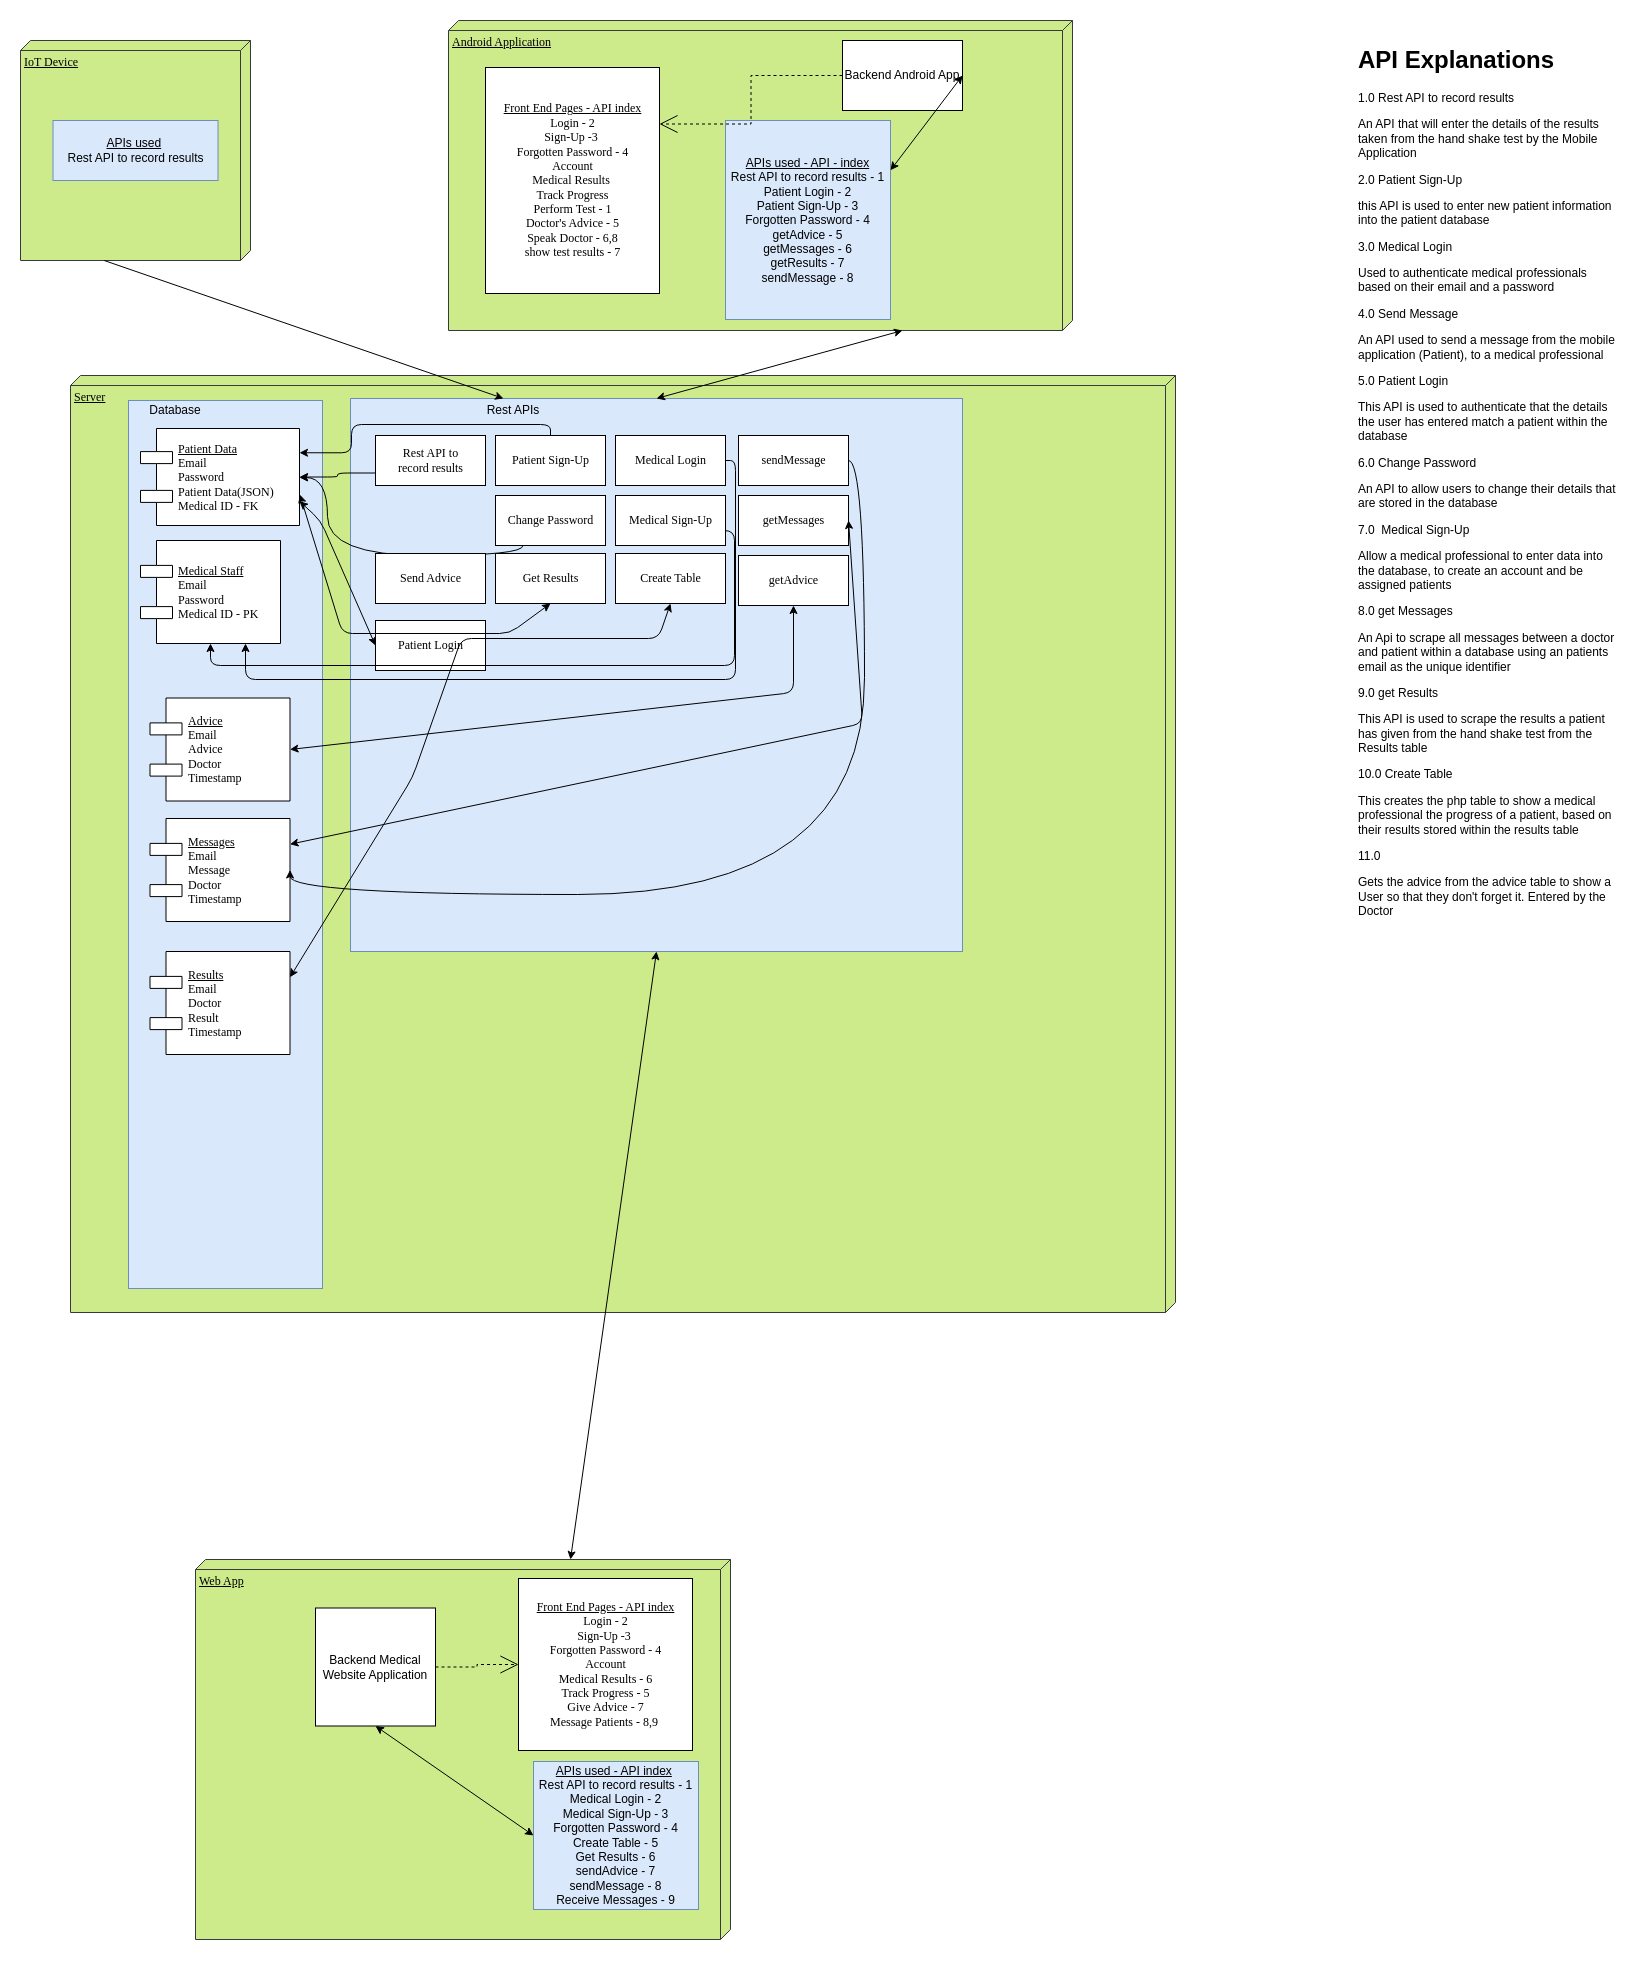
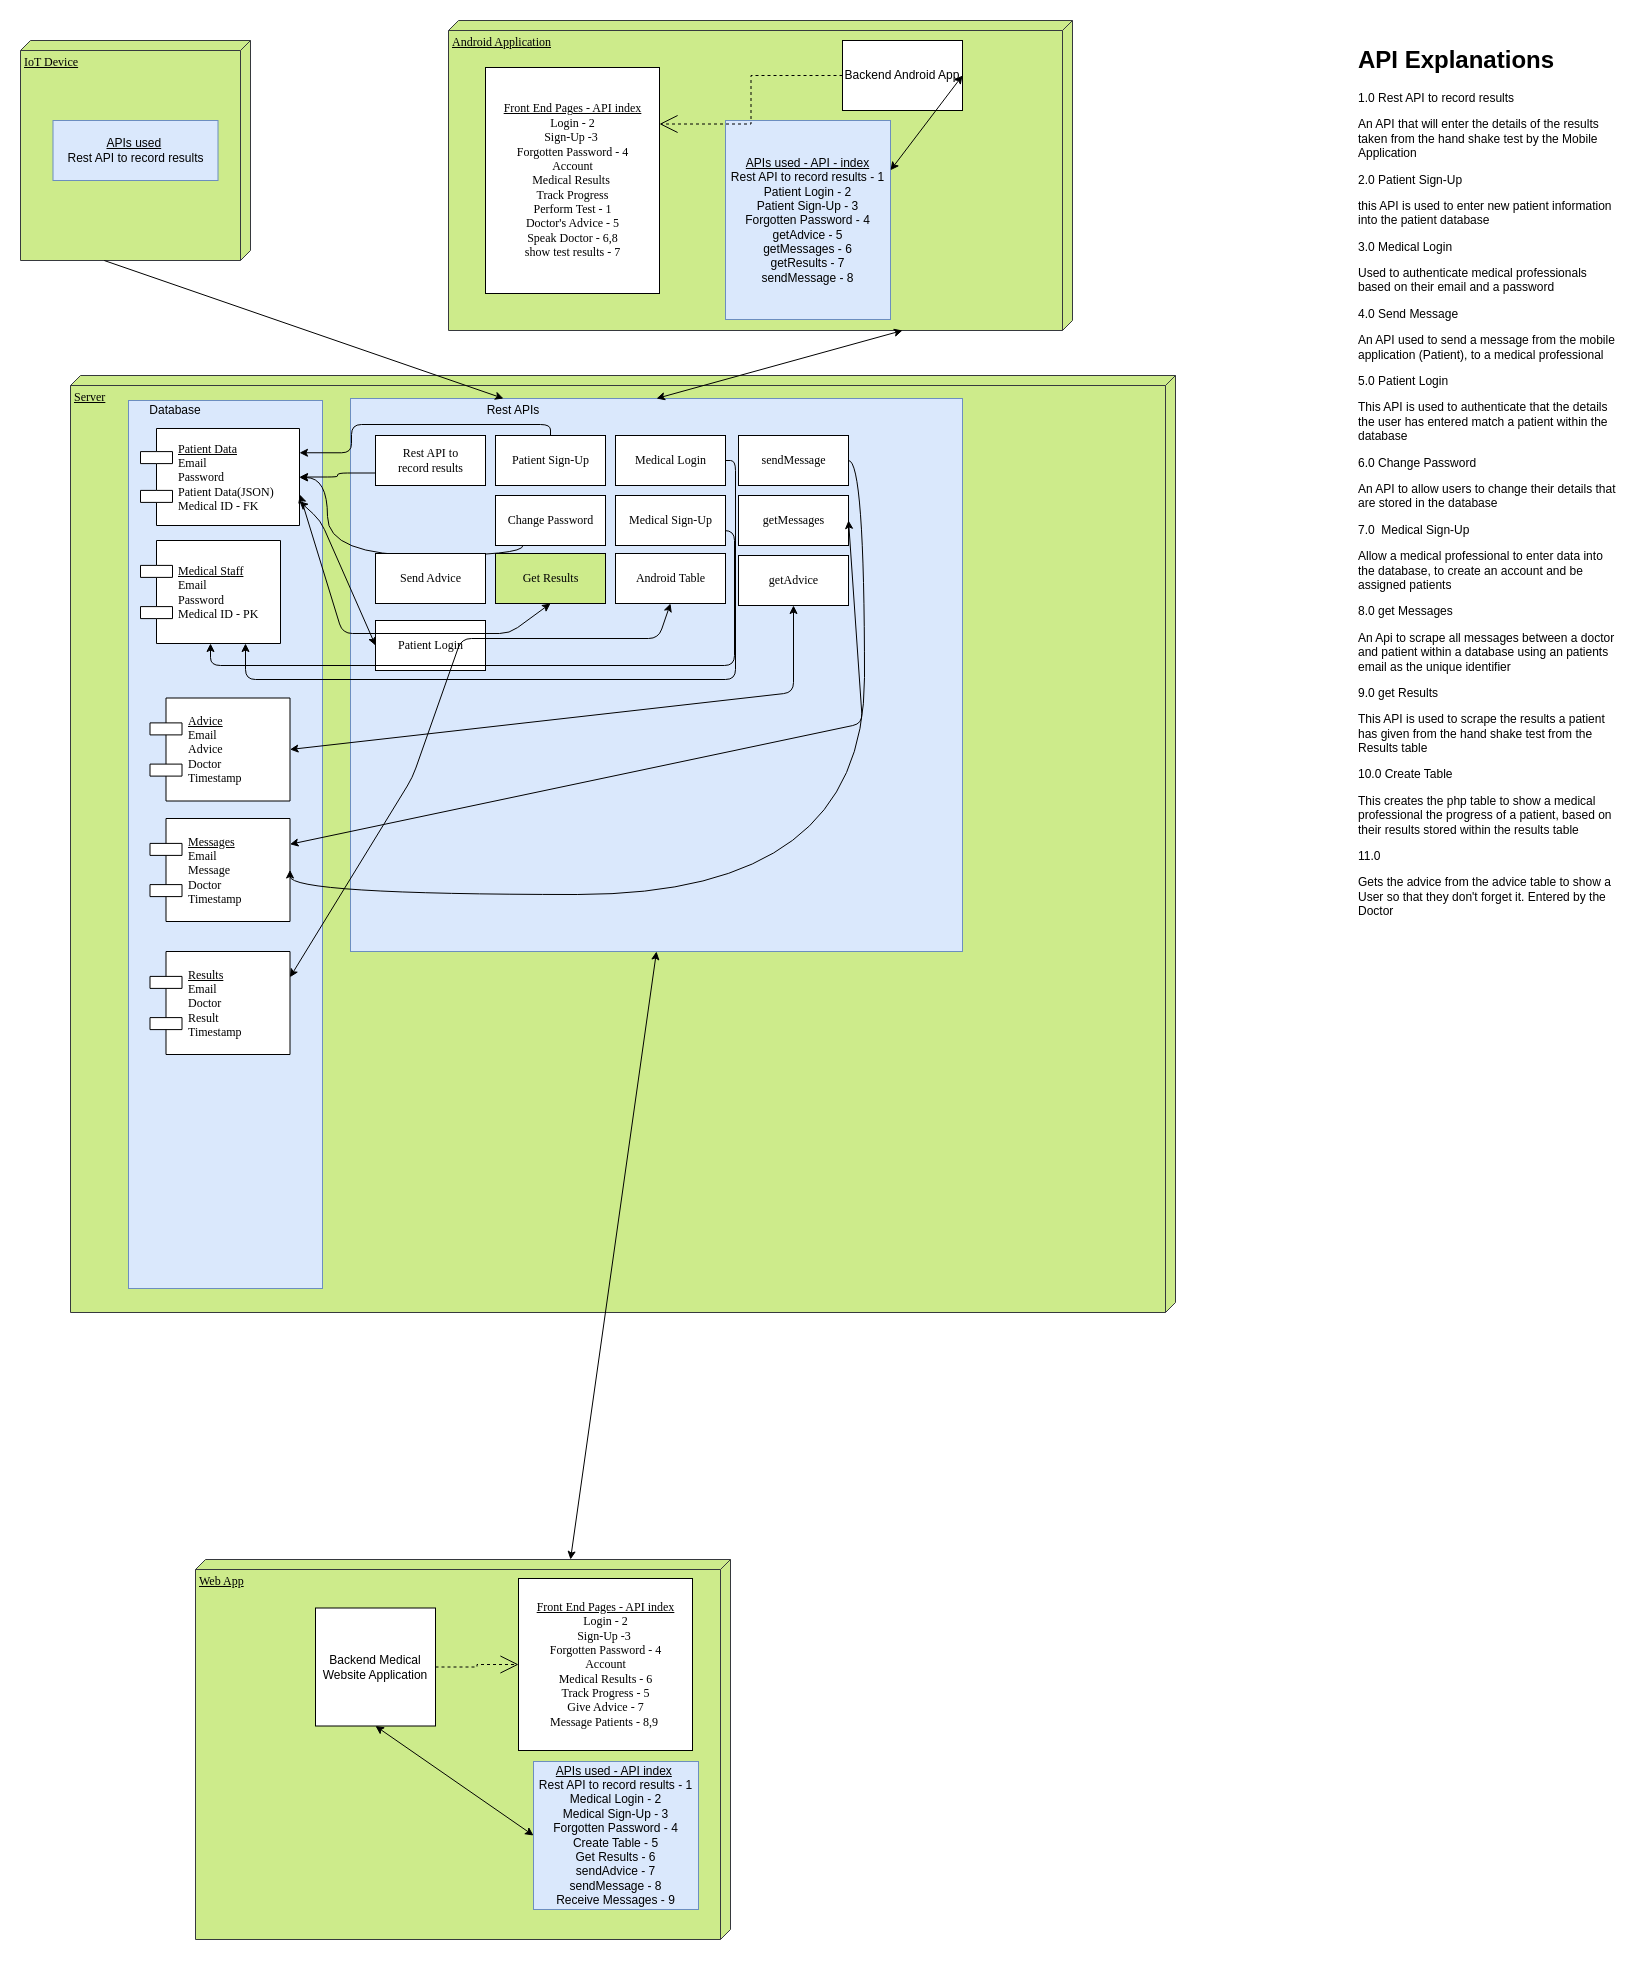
node "Get Results": fillcolor #ffffff -> #cdeb8b
node "Create Table": label "Create Table" -> "Android Table"
